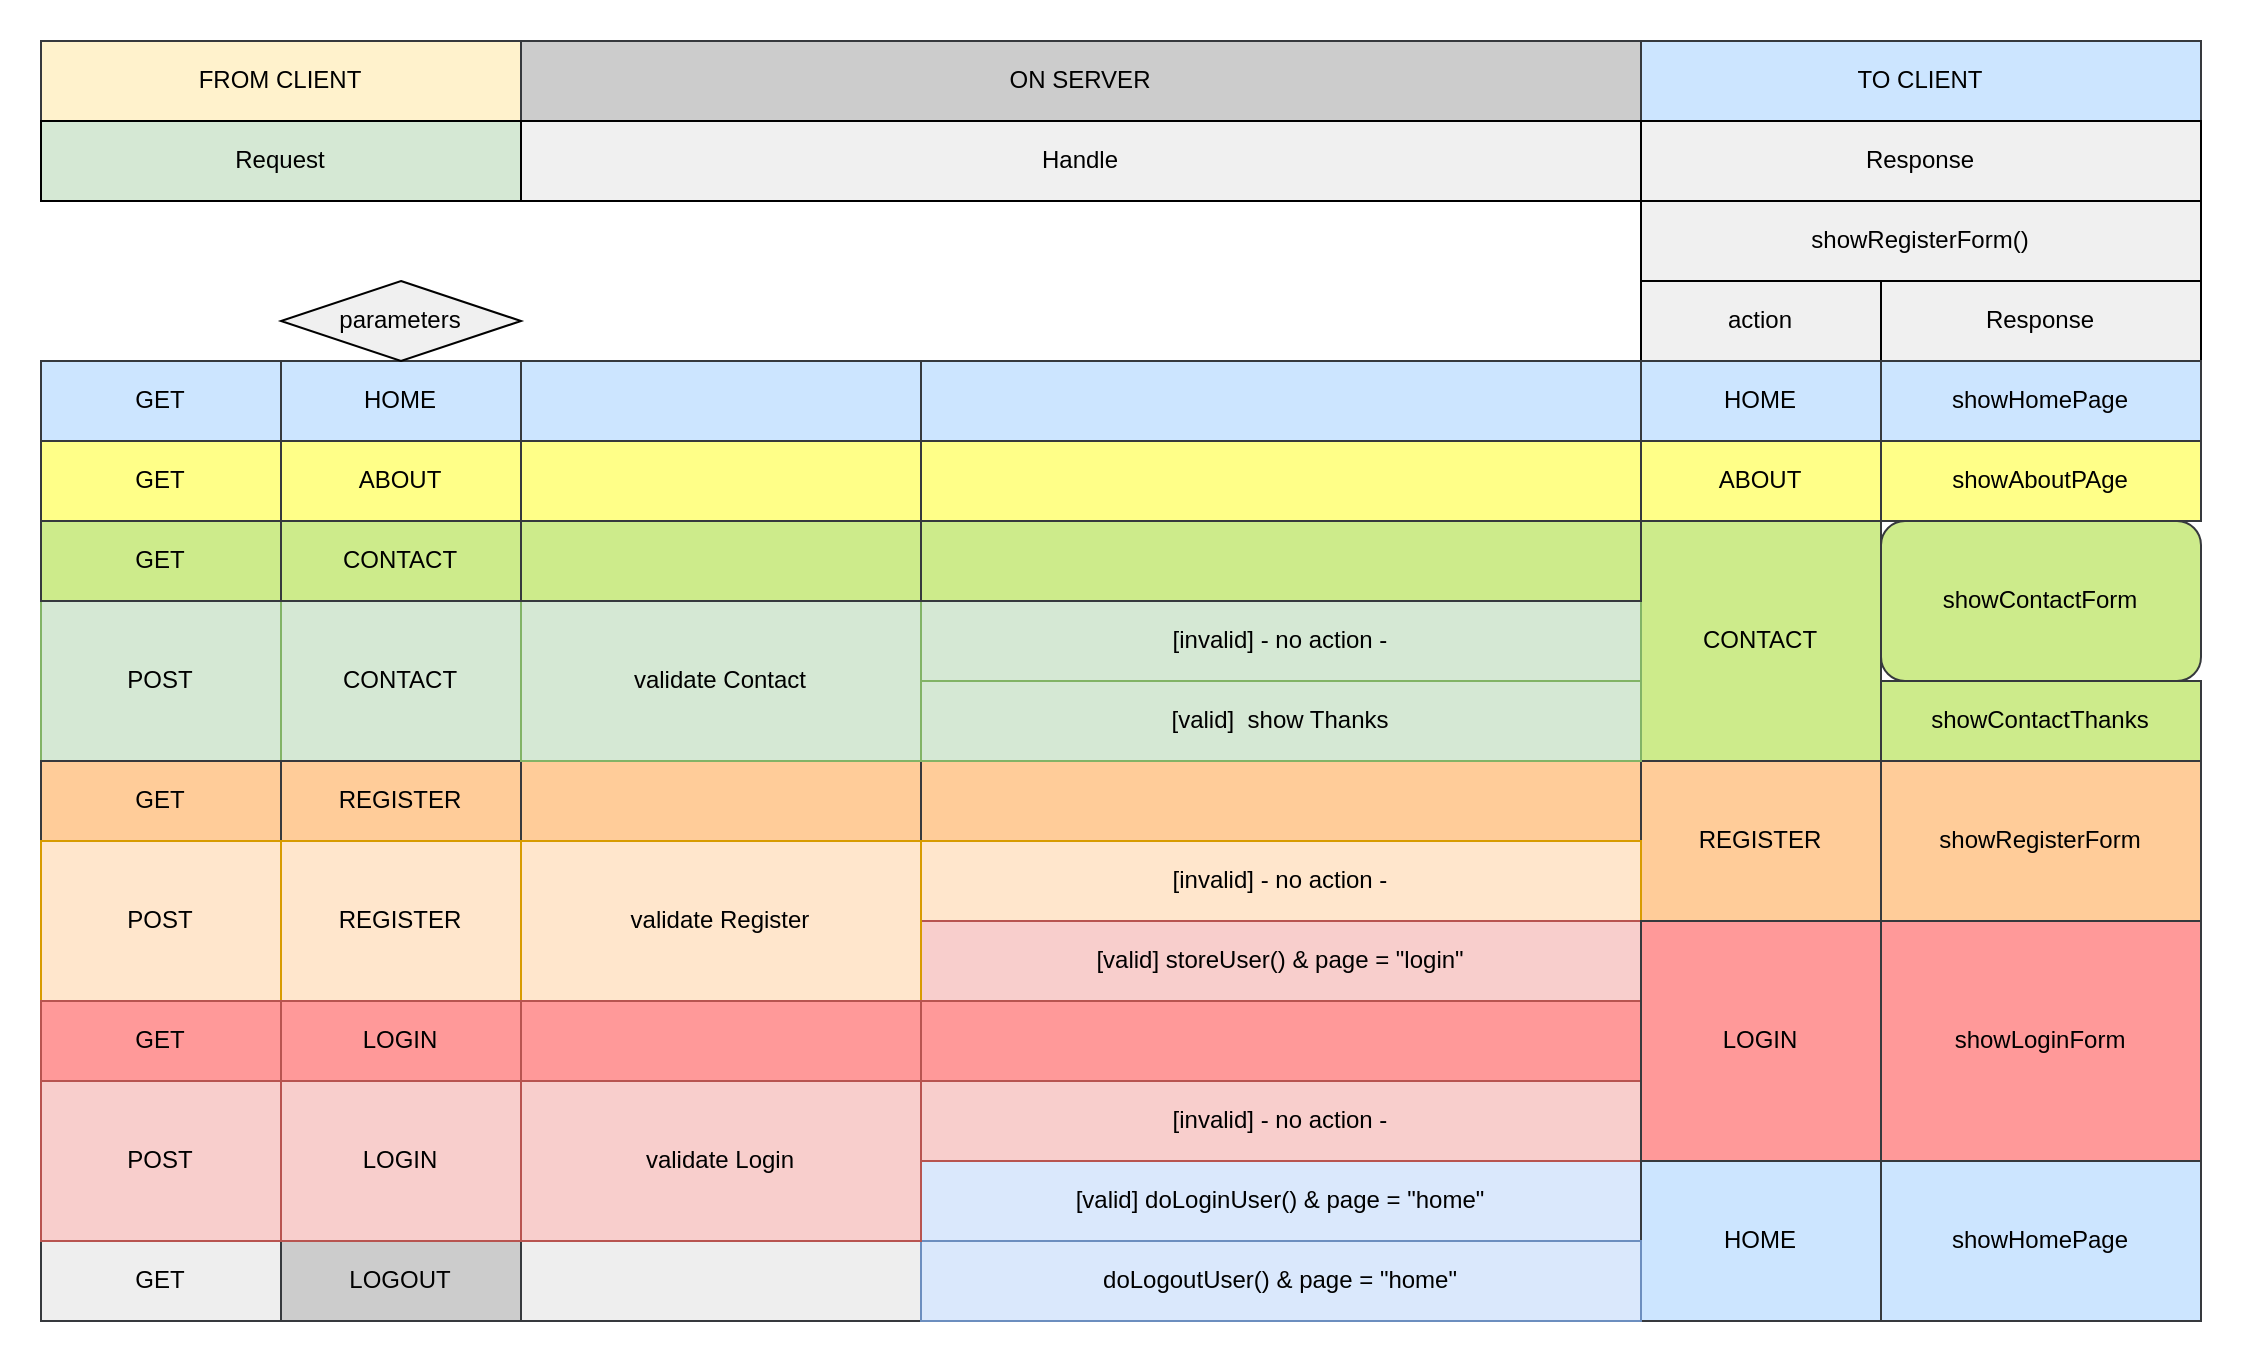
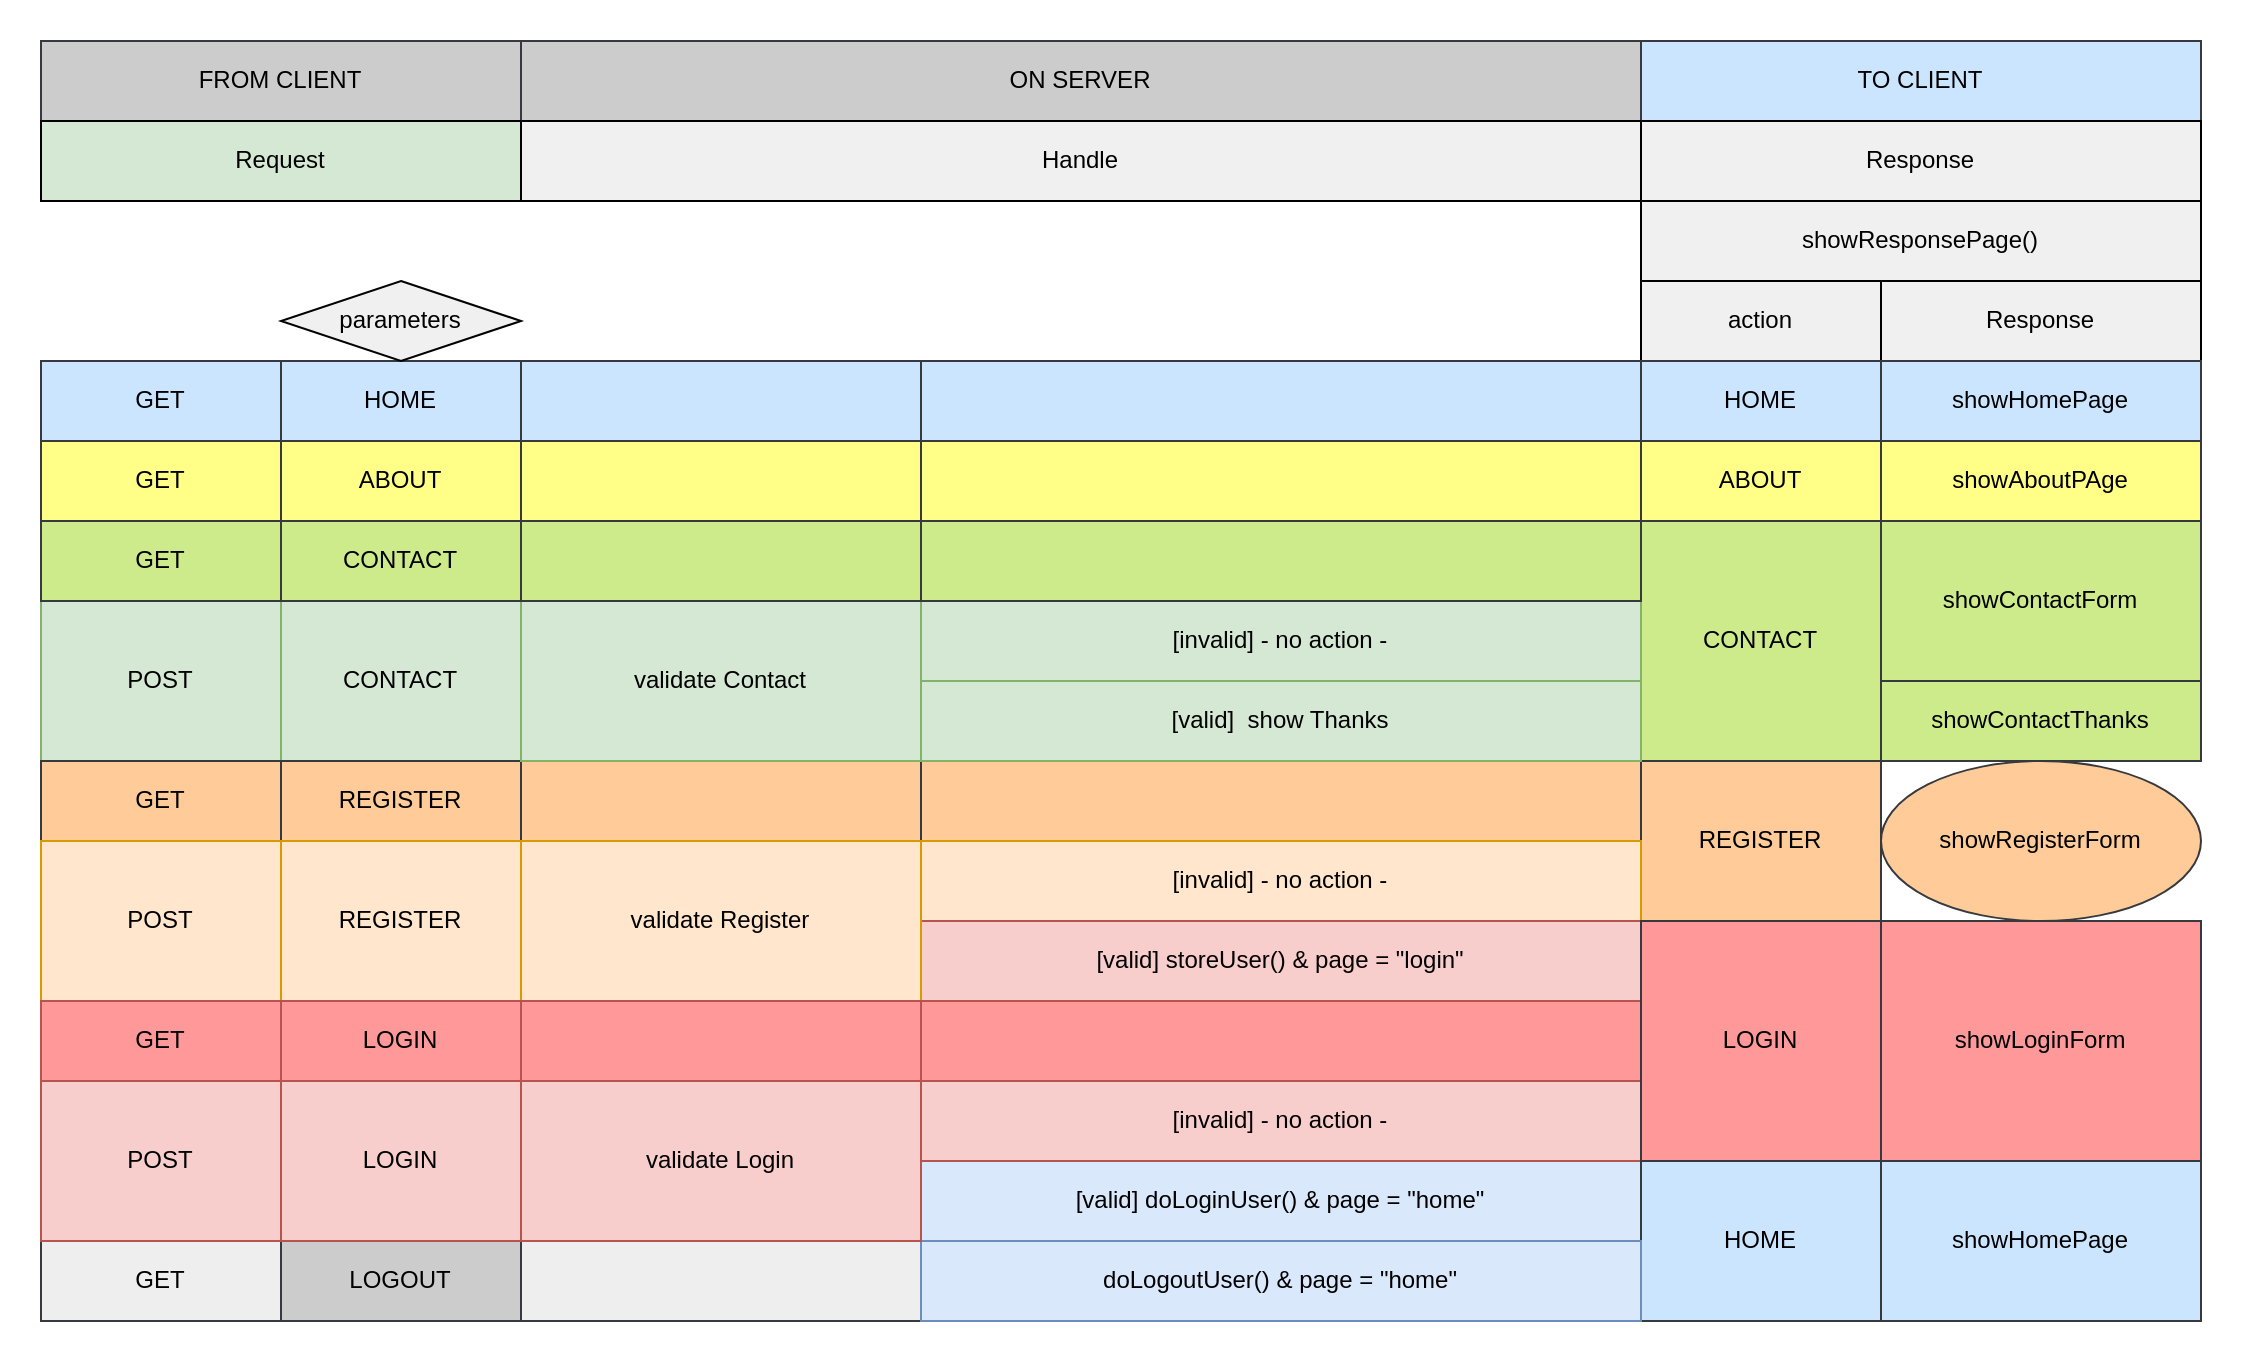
node "FROM CLIENT": fillcolor #fff2cc -> #cccccc
node "showRegisterForm()": label "showRegisterForm()" -> "showResponsePage()"
node "showContactForm": shape rounded rectangle -> rectangle
node "showRegisterForm": shape rectangle -> ellipse
